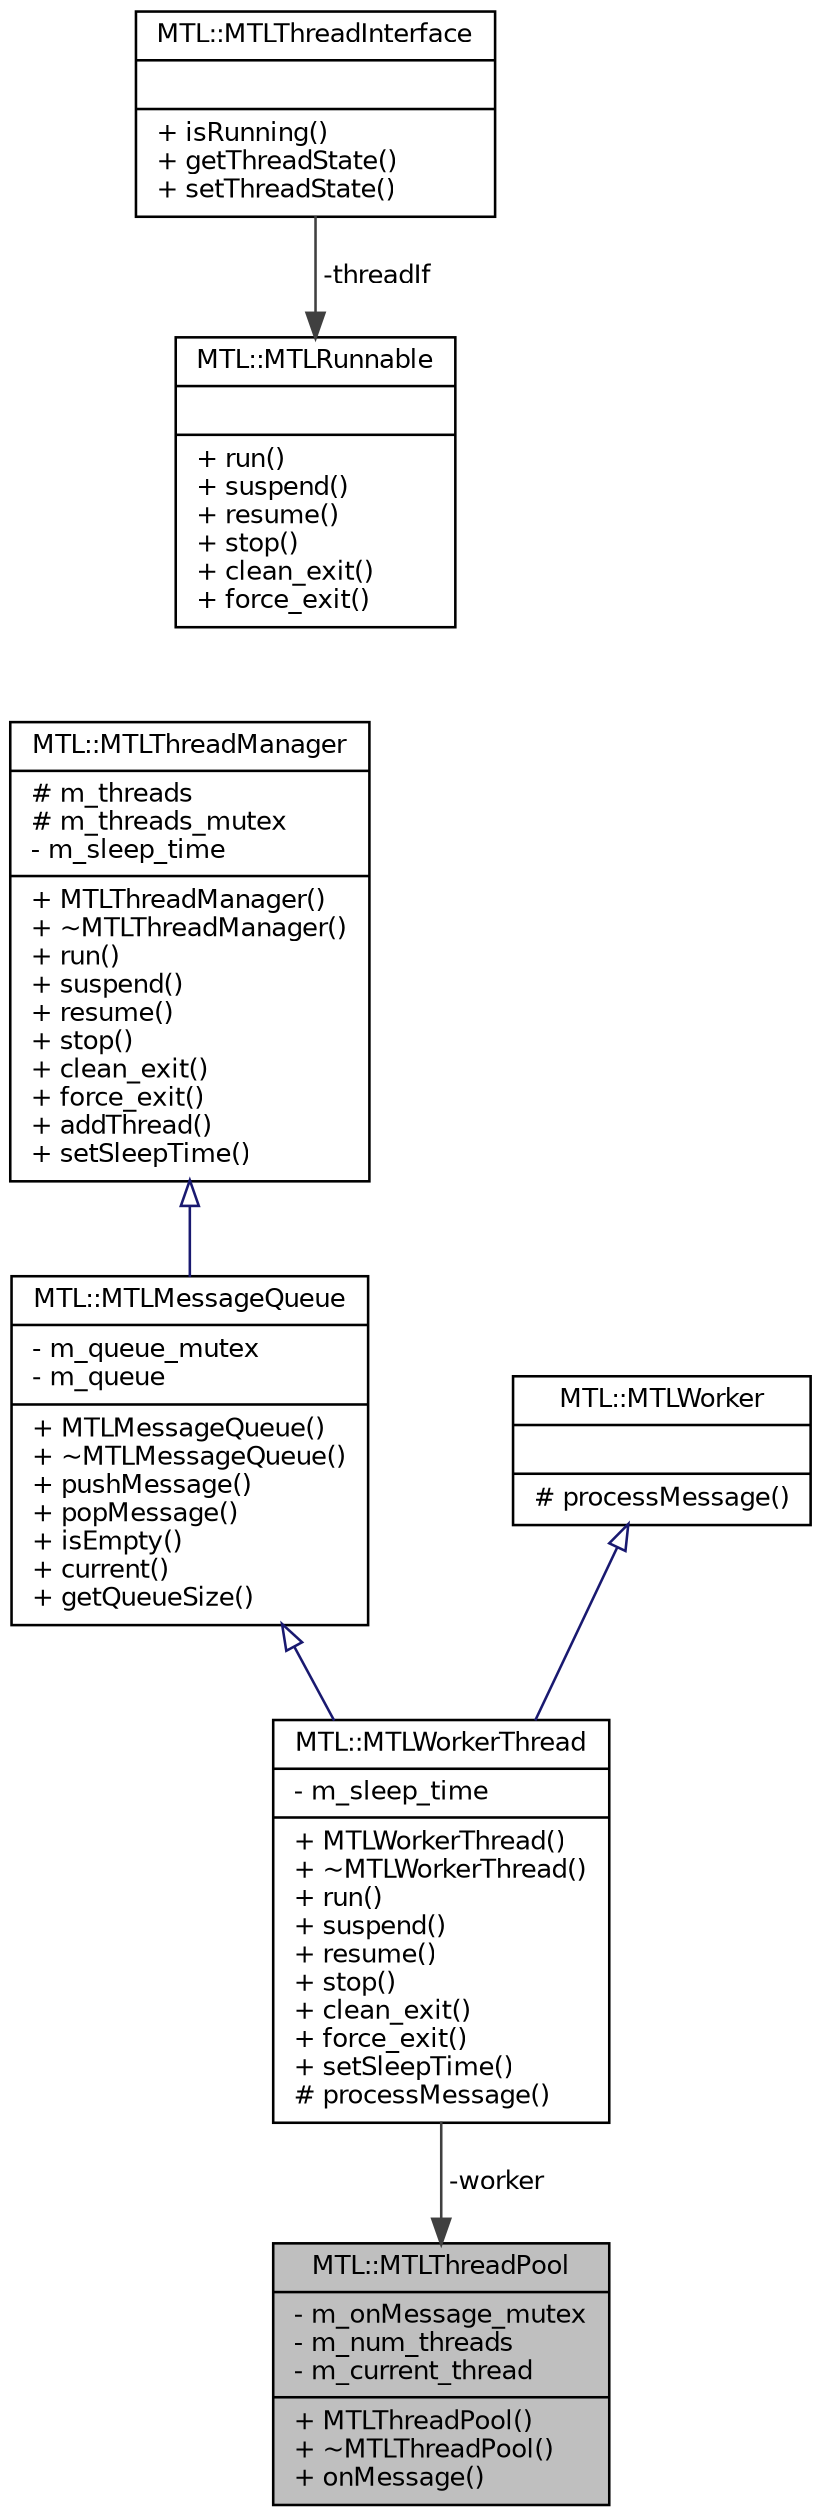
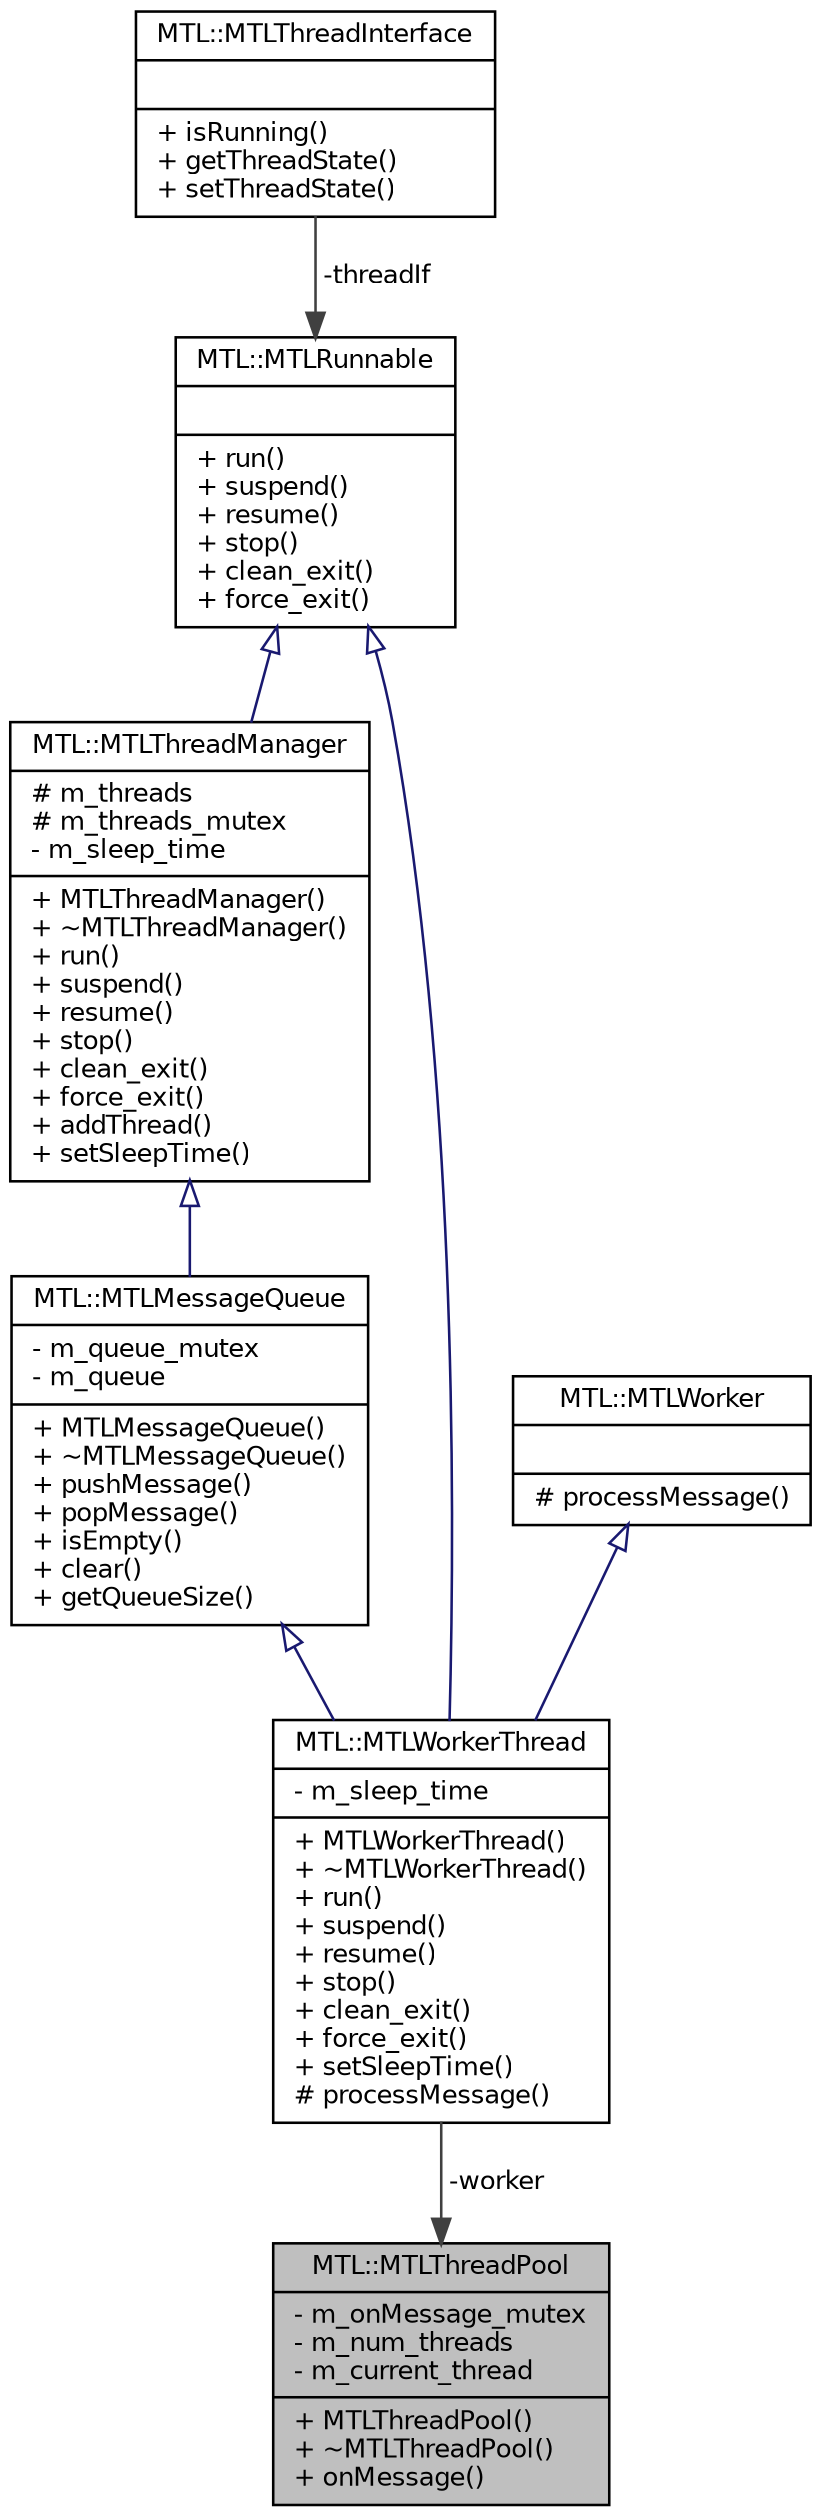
edge "MTL::MTLThreadManager" -> "MTL::MTLRunnable": added
edge "MTL::MTLWorkerThread" -> "MTL::MTLRunnable": added
node "MTL::MTLMessageQueue": text "+ current()" -> "+ clear()"
